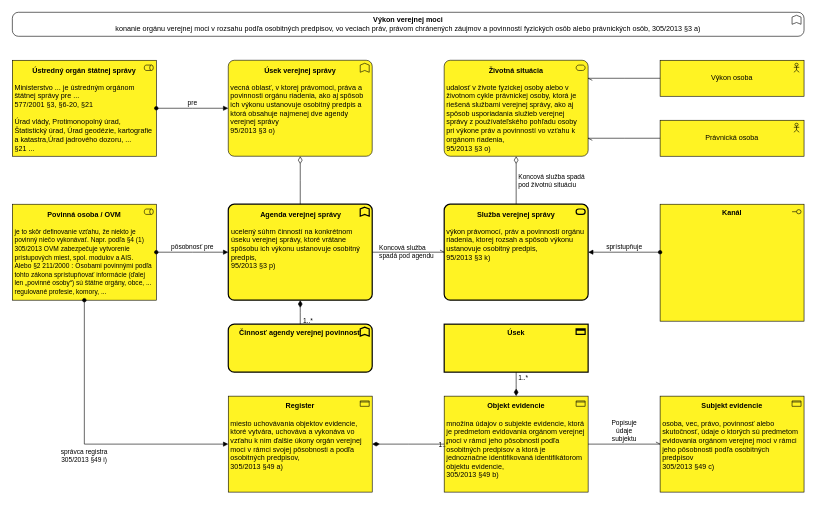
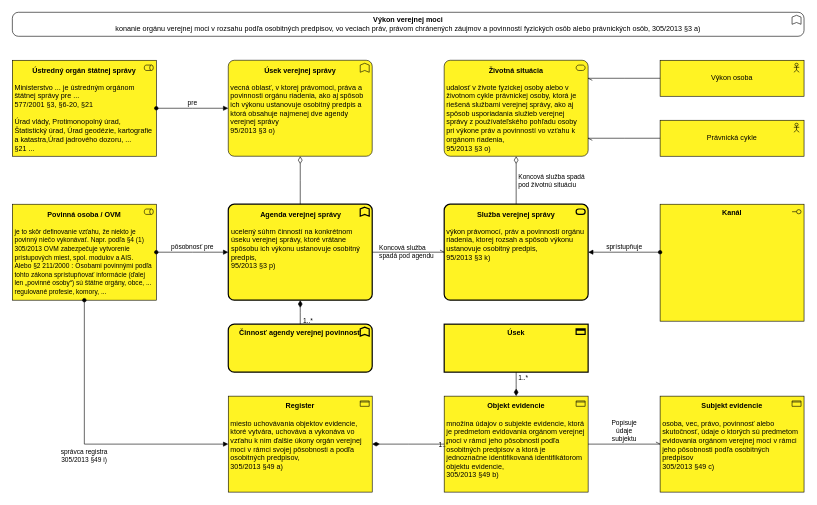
node "Právnická osoba": label "Právnická osoba" -> "Právnická cykle"
